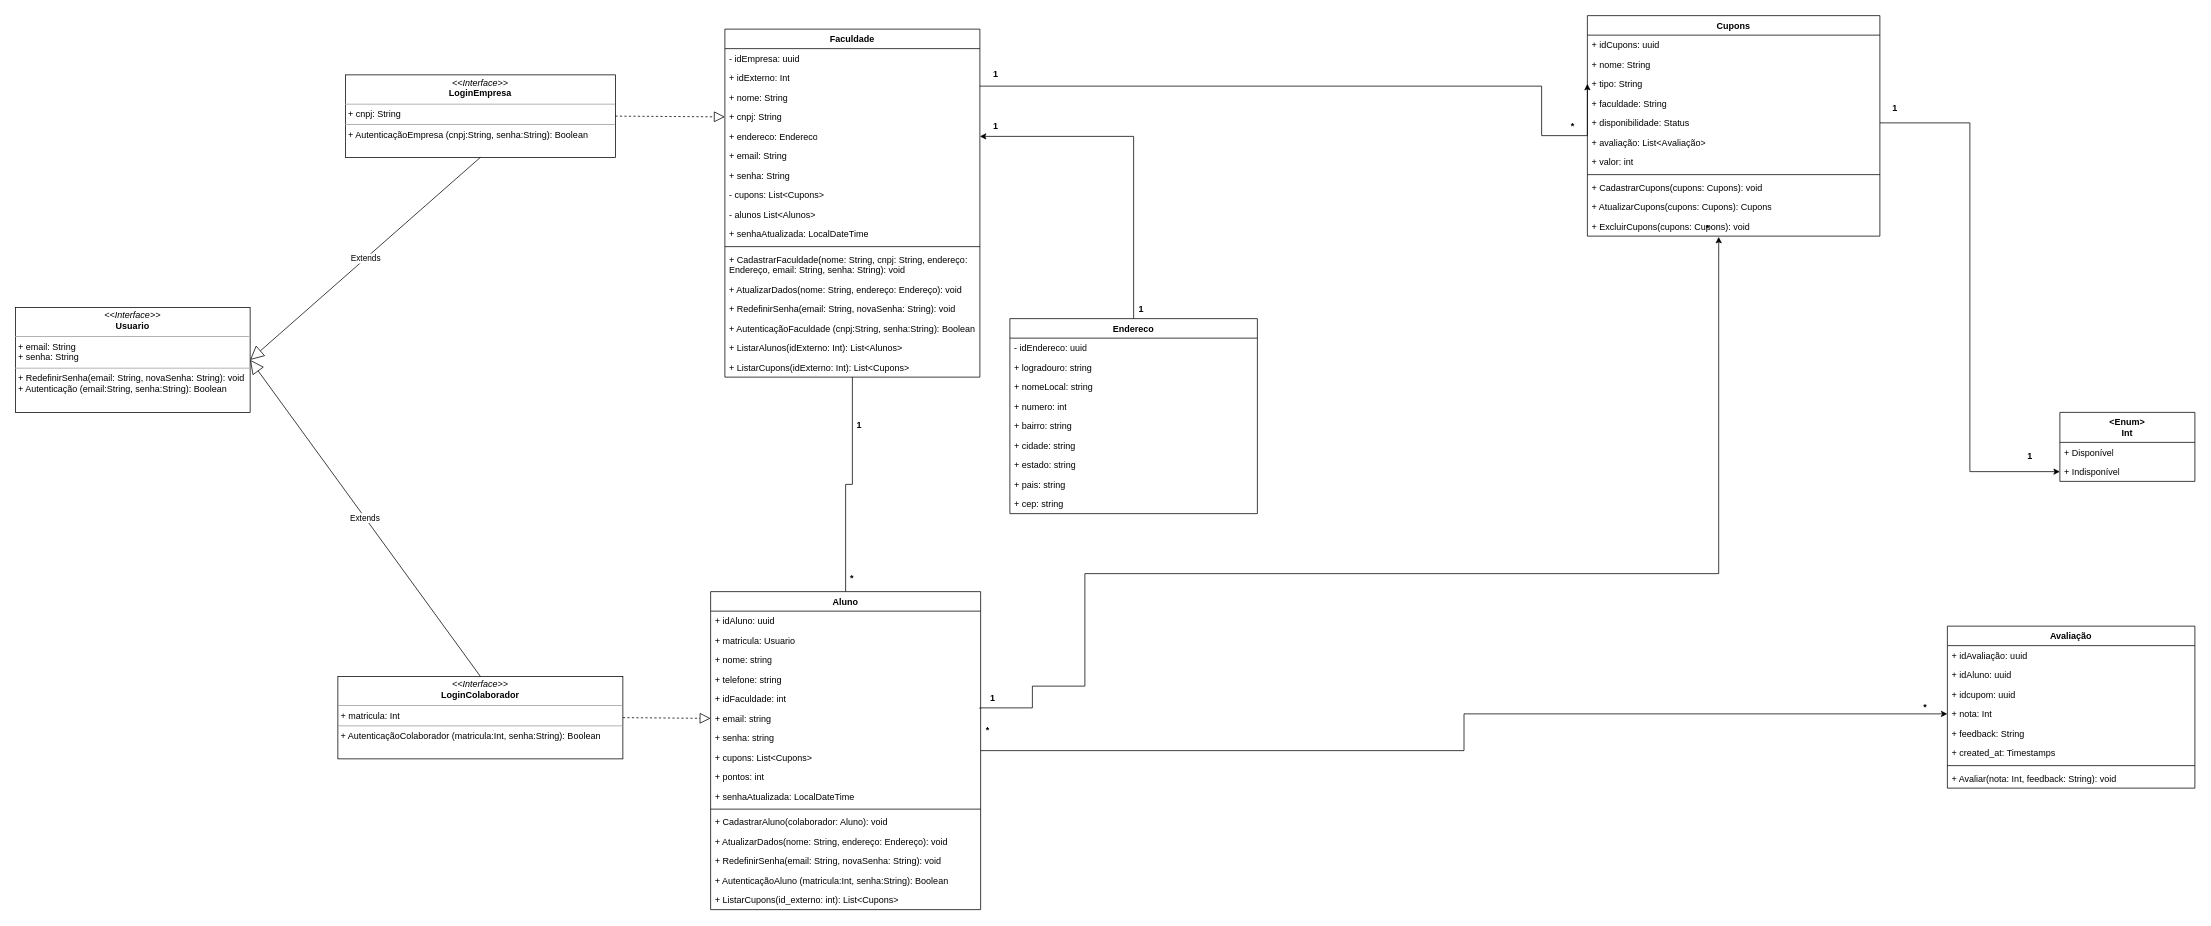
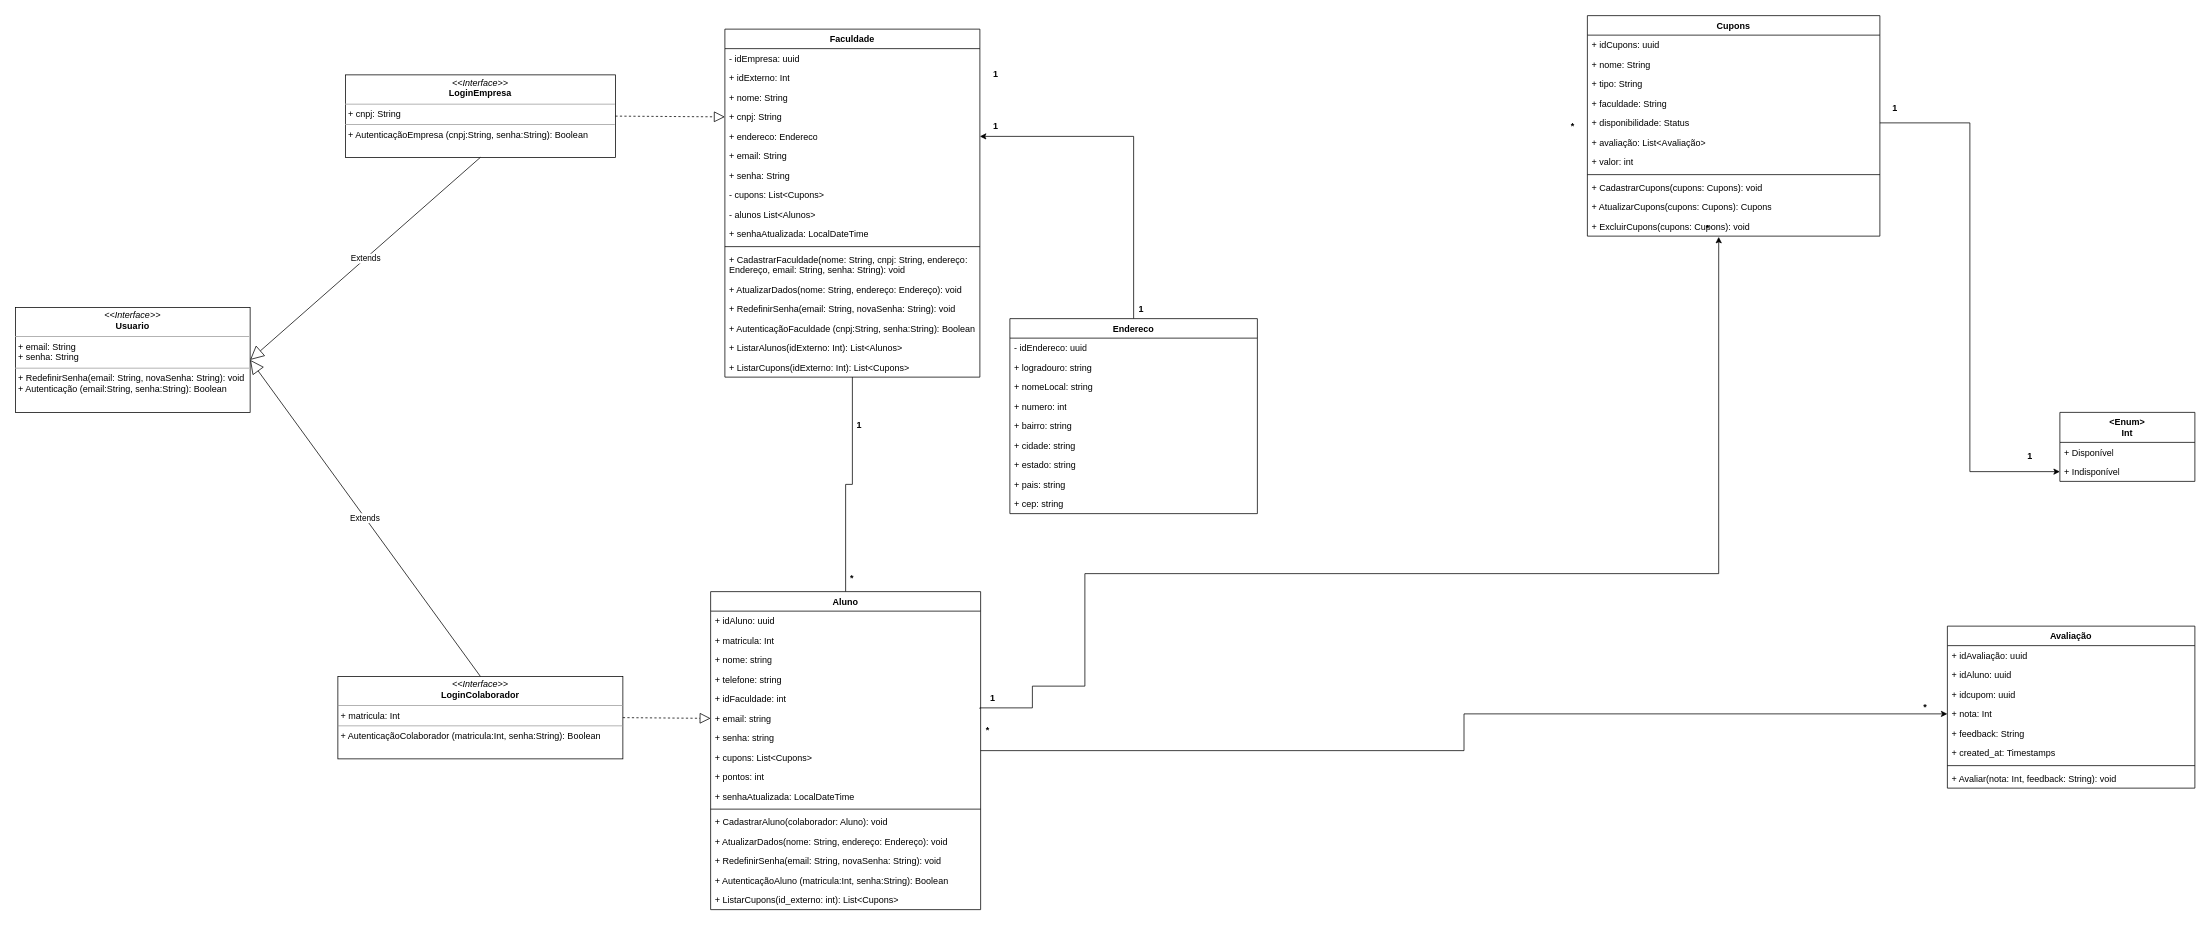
edge "Faculdade" -> "+ tipo: String": removed
node "+ matricula: Usuario": label "+ matricula: Usuario" -> "+ matricula: Int"
